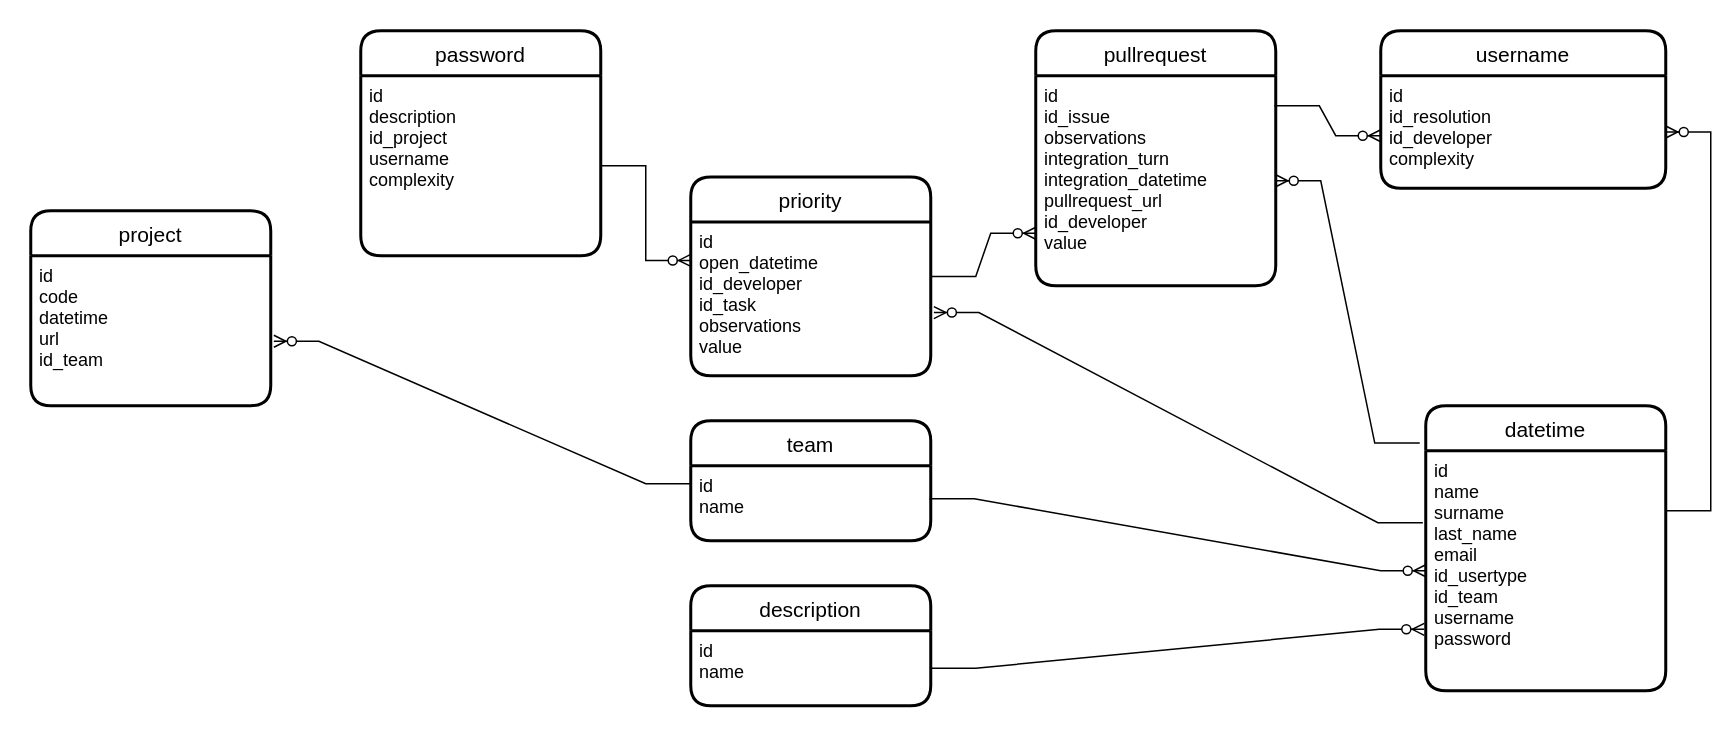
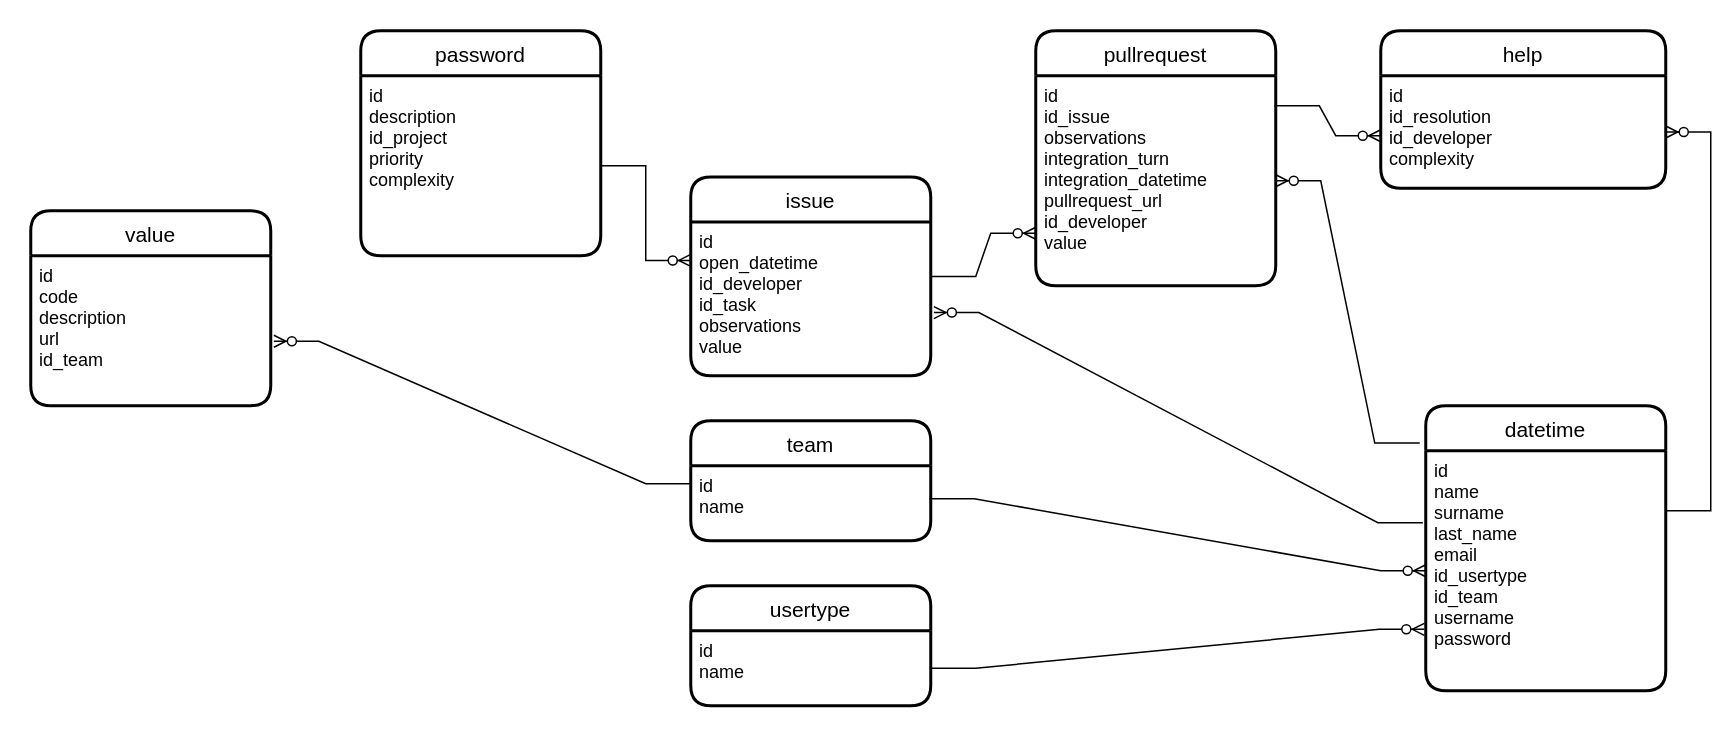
node "username": label "username" -> "help"
node "id description id_project username complexity": label "id description id_project username complexity" -> "id description id_project priority complexity"
node "priority": label "priority" -> "issue"
node "project": label "project" -> "value"
node "id code datetime url id_team": label "id code datetime url id_team" -> "id code description url id_team"
node "description": label "description" -> "usertype"
